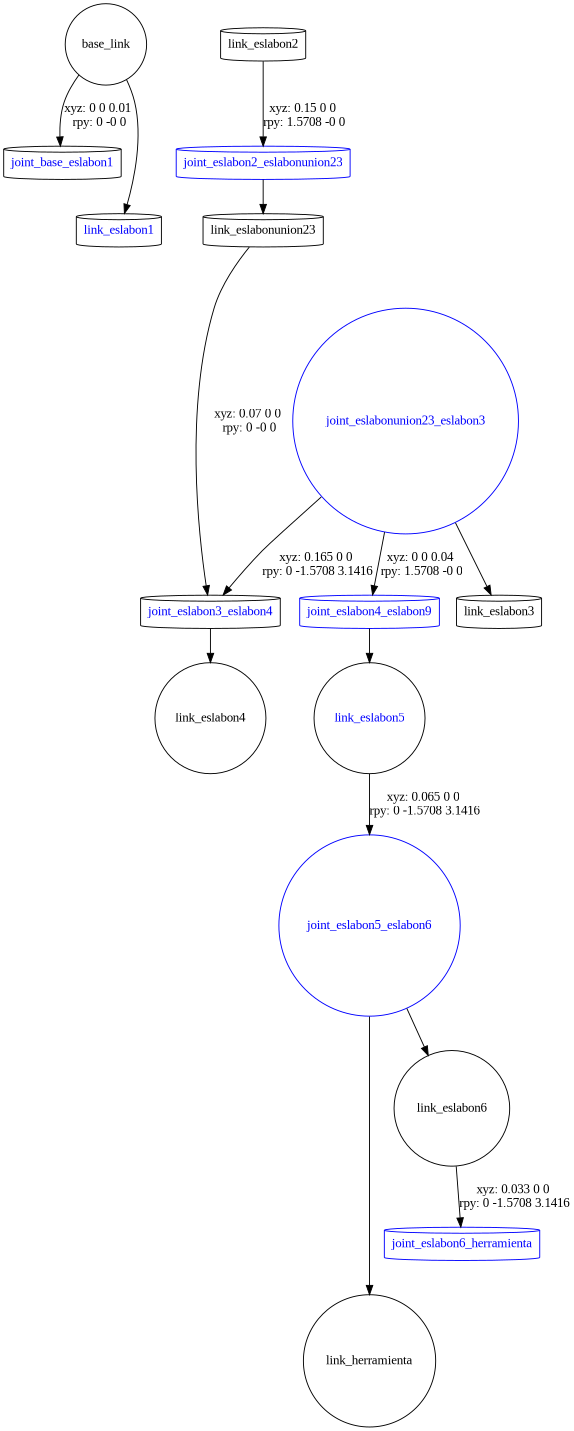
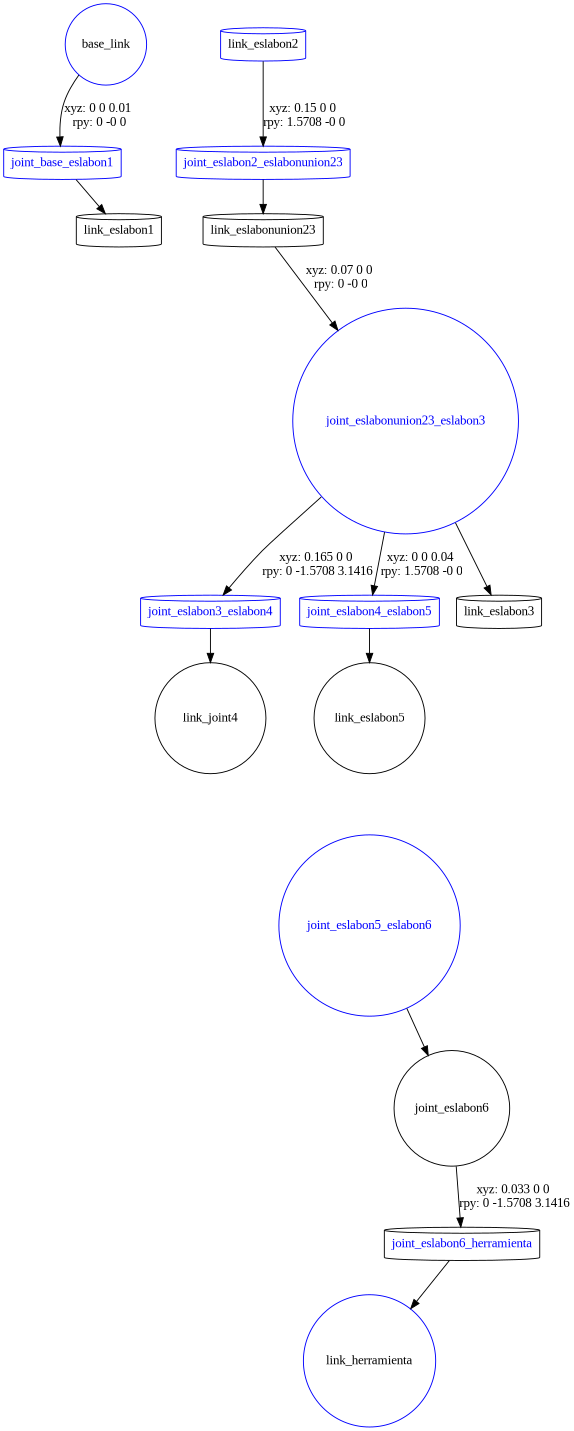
node "base_link": color black -> blue
node "link_eslabon2": color black -> blue
edge "base_link" -> "link_eslabon1": now "joint_base_eslabon1" -> "link_eslabon1"
node "joint_base_eslabon1": color black -> blue
node "link_eslabon1": fontcolor blue -> black
edge "link_eslabonunion23" -> "joint_eslabon3_eslabon4": now "link_eslabonunion23" -> "joint_eslabonunion23_eslabon3"
node "joint_eslabon3_eslabon4": color black -> blue
node "joint_eslabon4_eslabon9": label "joint_eslabon4_eslabon9" -> "joint_eslabon4_eslabon5"
node "link_eslabon4": label "link_eslabon4" -> "link_joint4"
node "link_eslabon5": fontcolor blue -> black
edge "link_eslabon5" -> "joint_eslabon5_eslabon6": removed, label "xyz: 0.065 0 0 rpy: 0 -1.5708 3.1416"
node "link_eslabon6": label "link_eslabon6" -> "joint_eslabon6"
edge "joint_eslabon5_eslabon6" -> "link_herramienta": now "joint_eslabon6_herramienta" -> "link_herramienta"
node "joint_eslabon6_herramienta": color blue -> black
node "link_herramienta": color black -> blue
